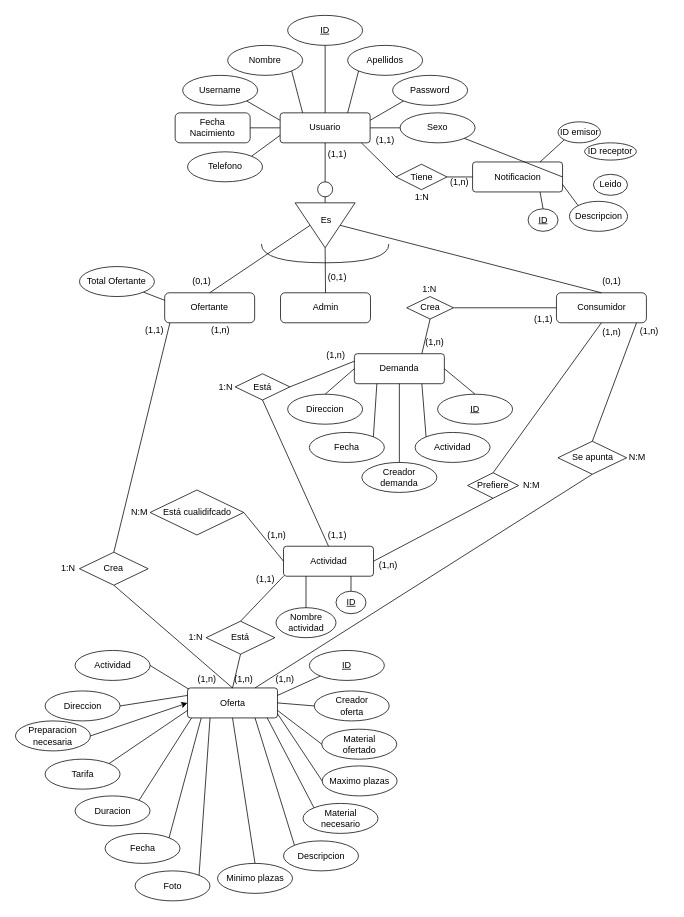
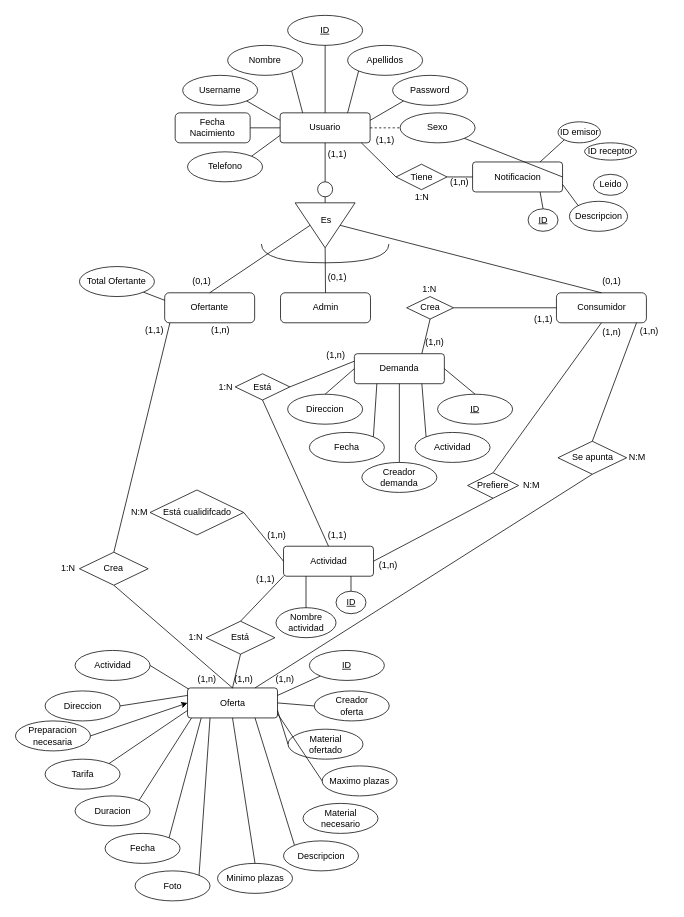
edge "Usuario" -- "Sexo": style solid -> dashed
node "Material ofertado": moved (359, 744) -> (326, 744)
edge "Oferta" -- "Material necesario": removed
